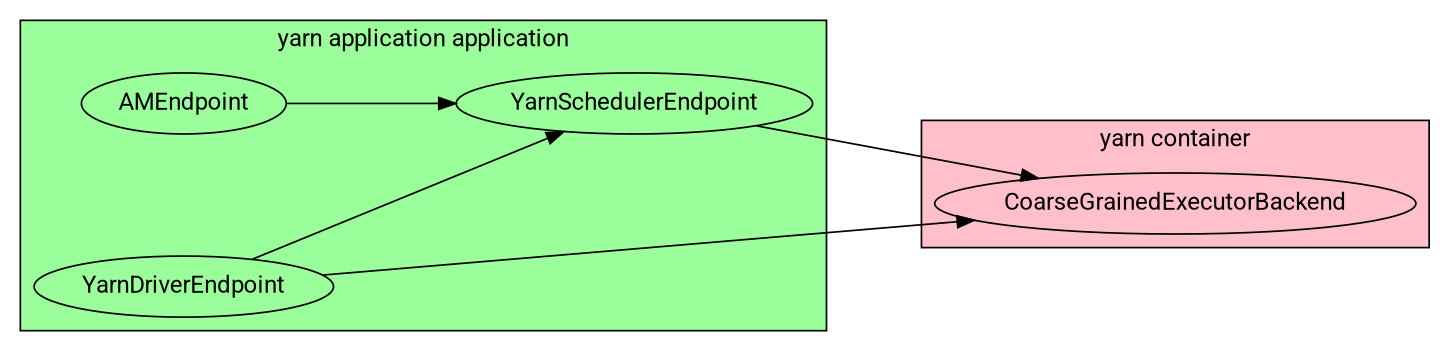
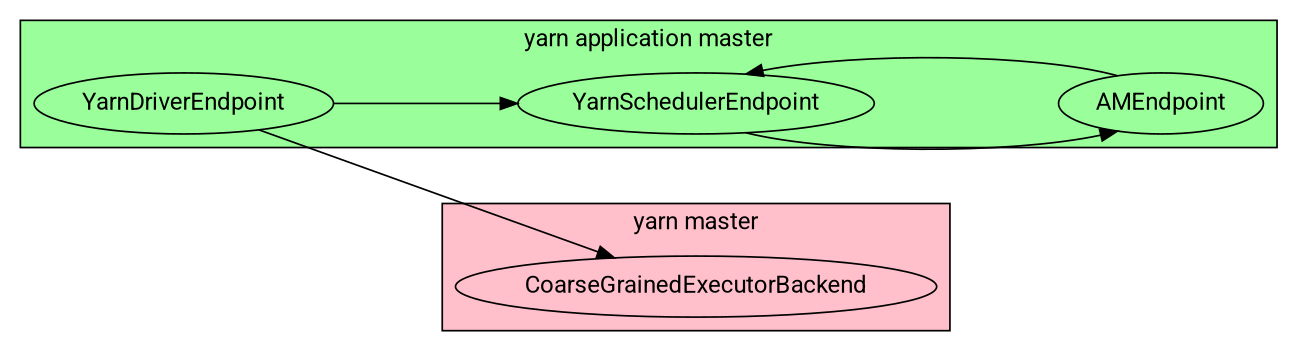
cluster "yarn application application": label "yarn application application" -> "yarn application master"
cluster "yarn container": label "yarn container" -> "yarn master"
edge "YarnSchedulerEndpoint" -> "CoarseGrainedExecutorBackend": now "YarnSchedulerEndpoint" -> "AMEndpoint"
